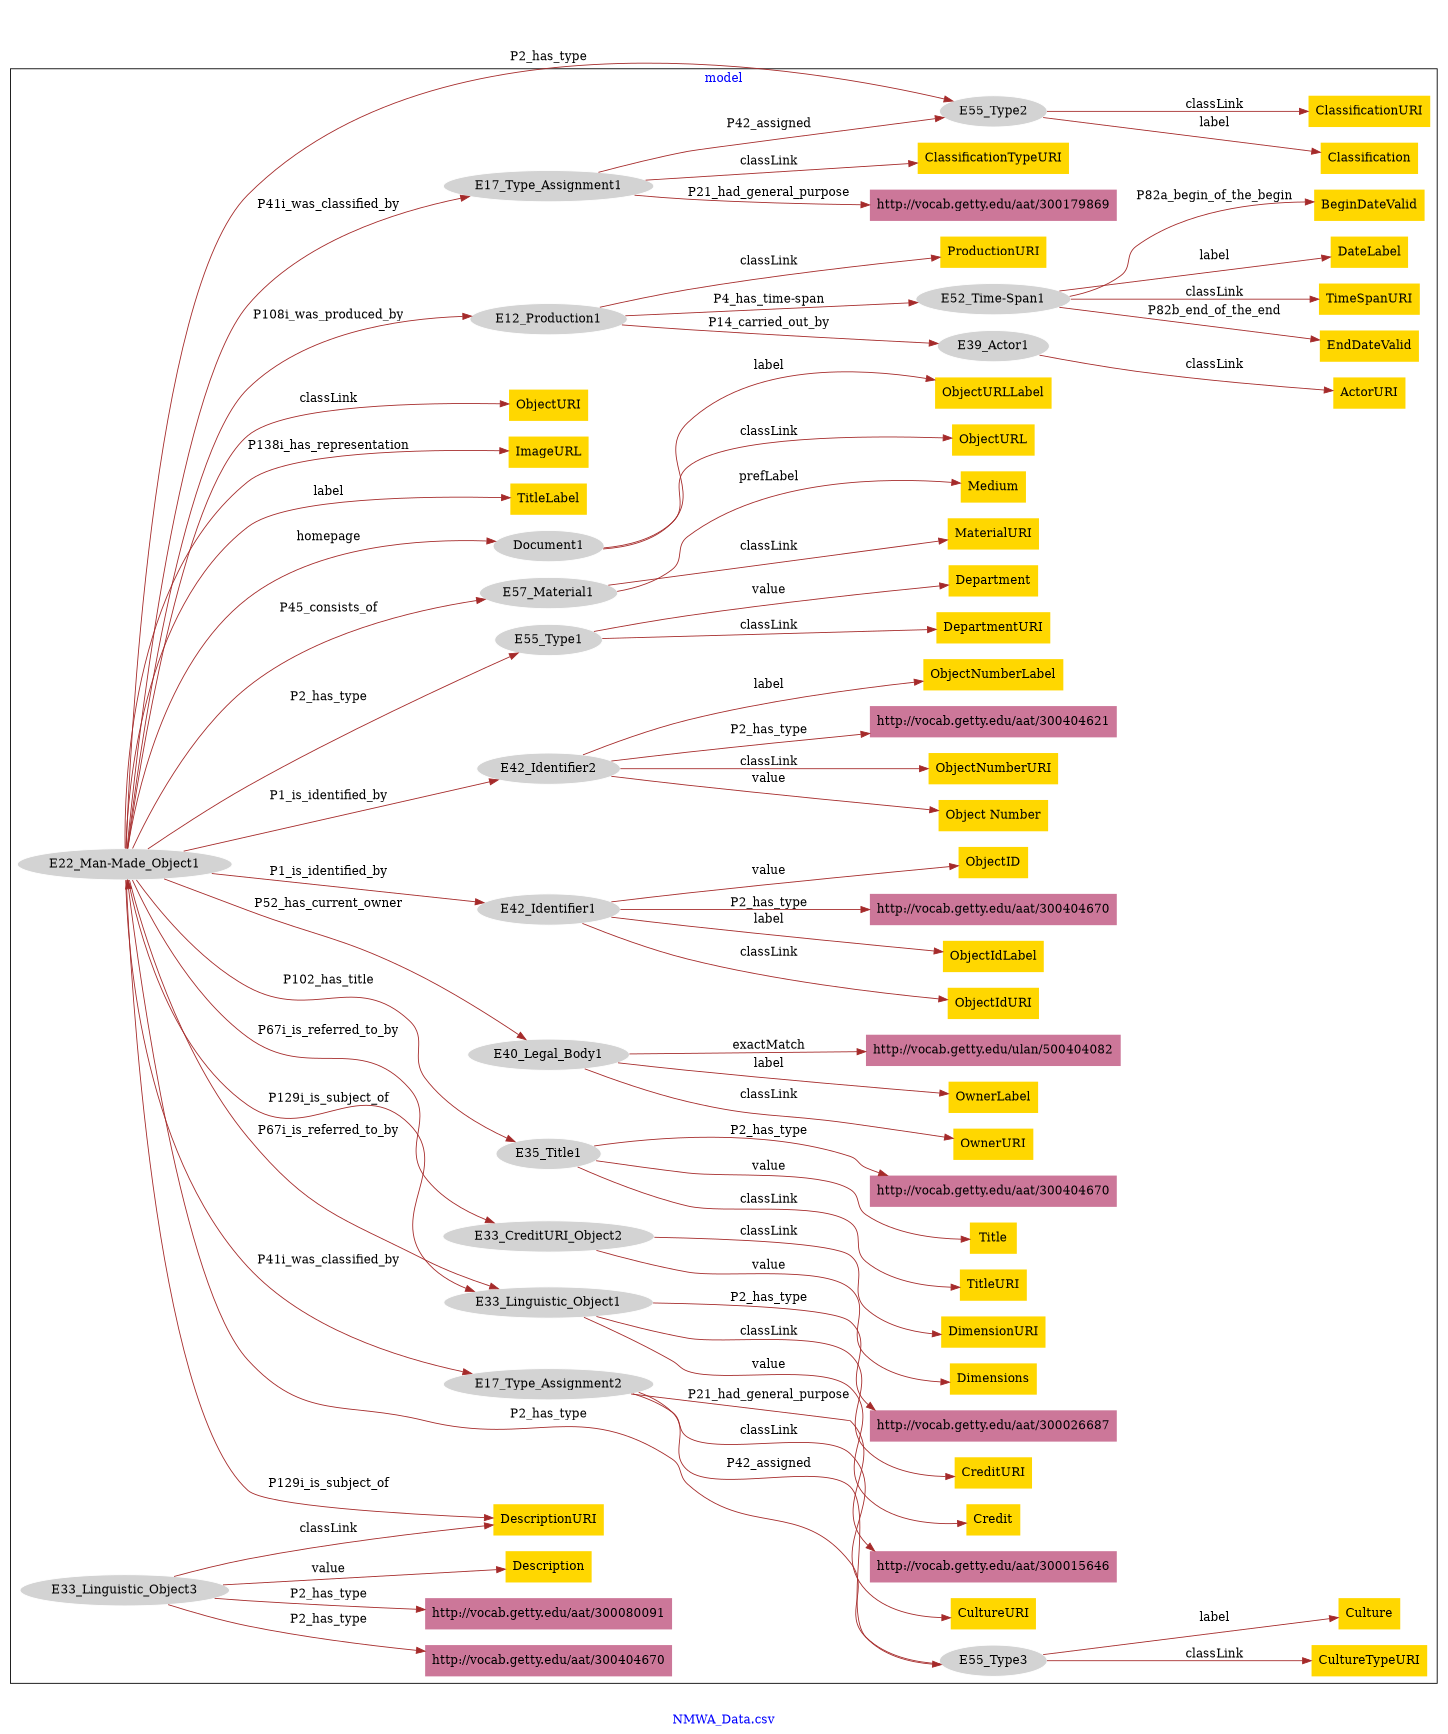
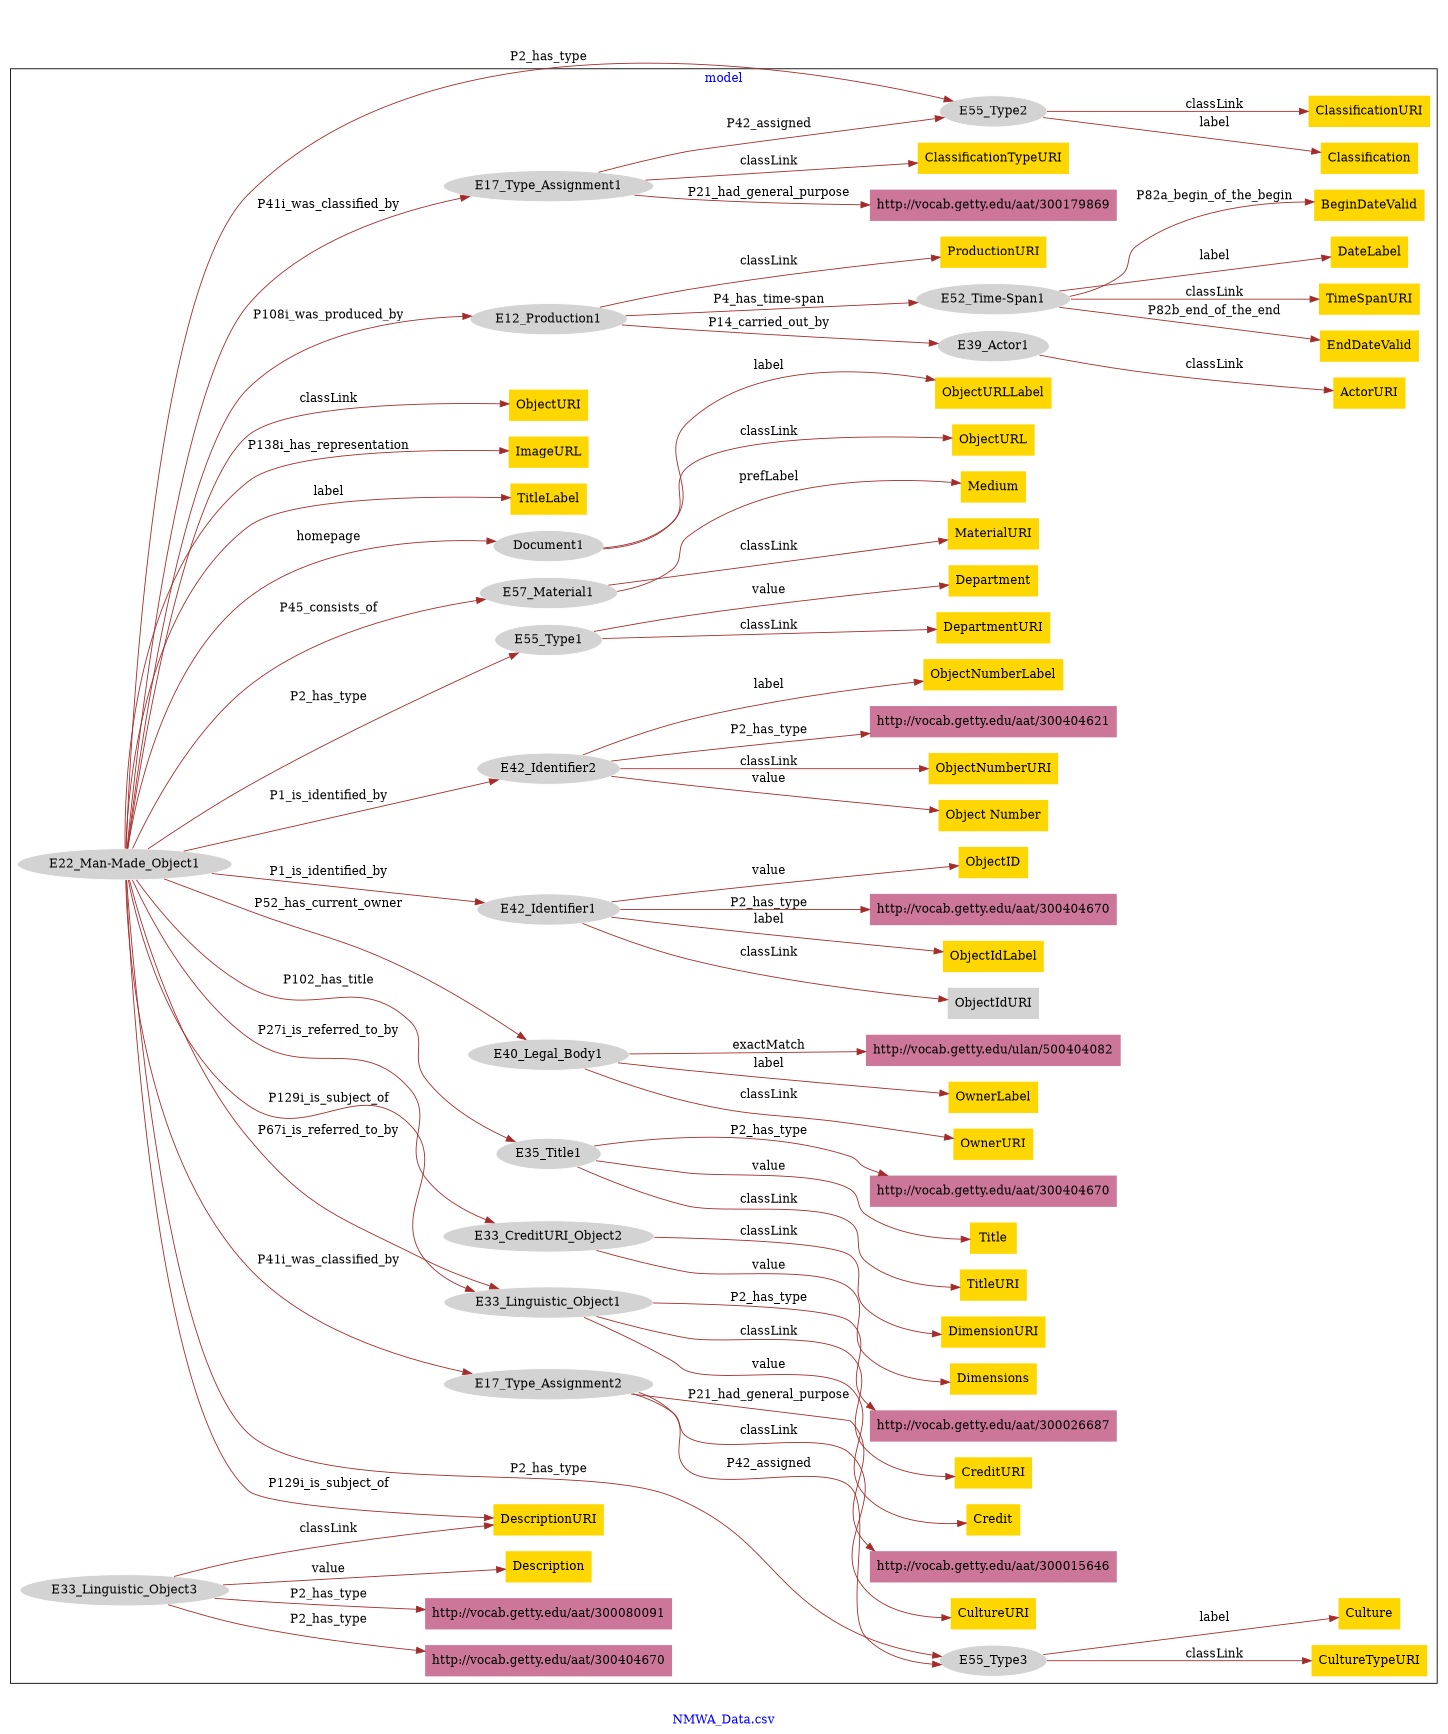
node "ObjectIdURI": fillcolor gold -> lightgray
edge "E22_Man-Made_Object1" -> "E33_CreditURI_Object2": label "P67i_is_referred_to_by" -> "P27i_is_referred_to_by"
edge "E55_Type3" -> "E22_Man-Made_Object1": reversed
